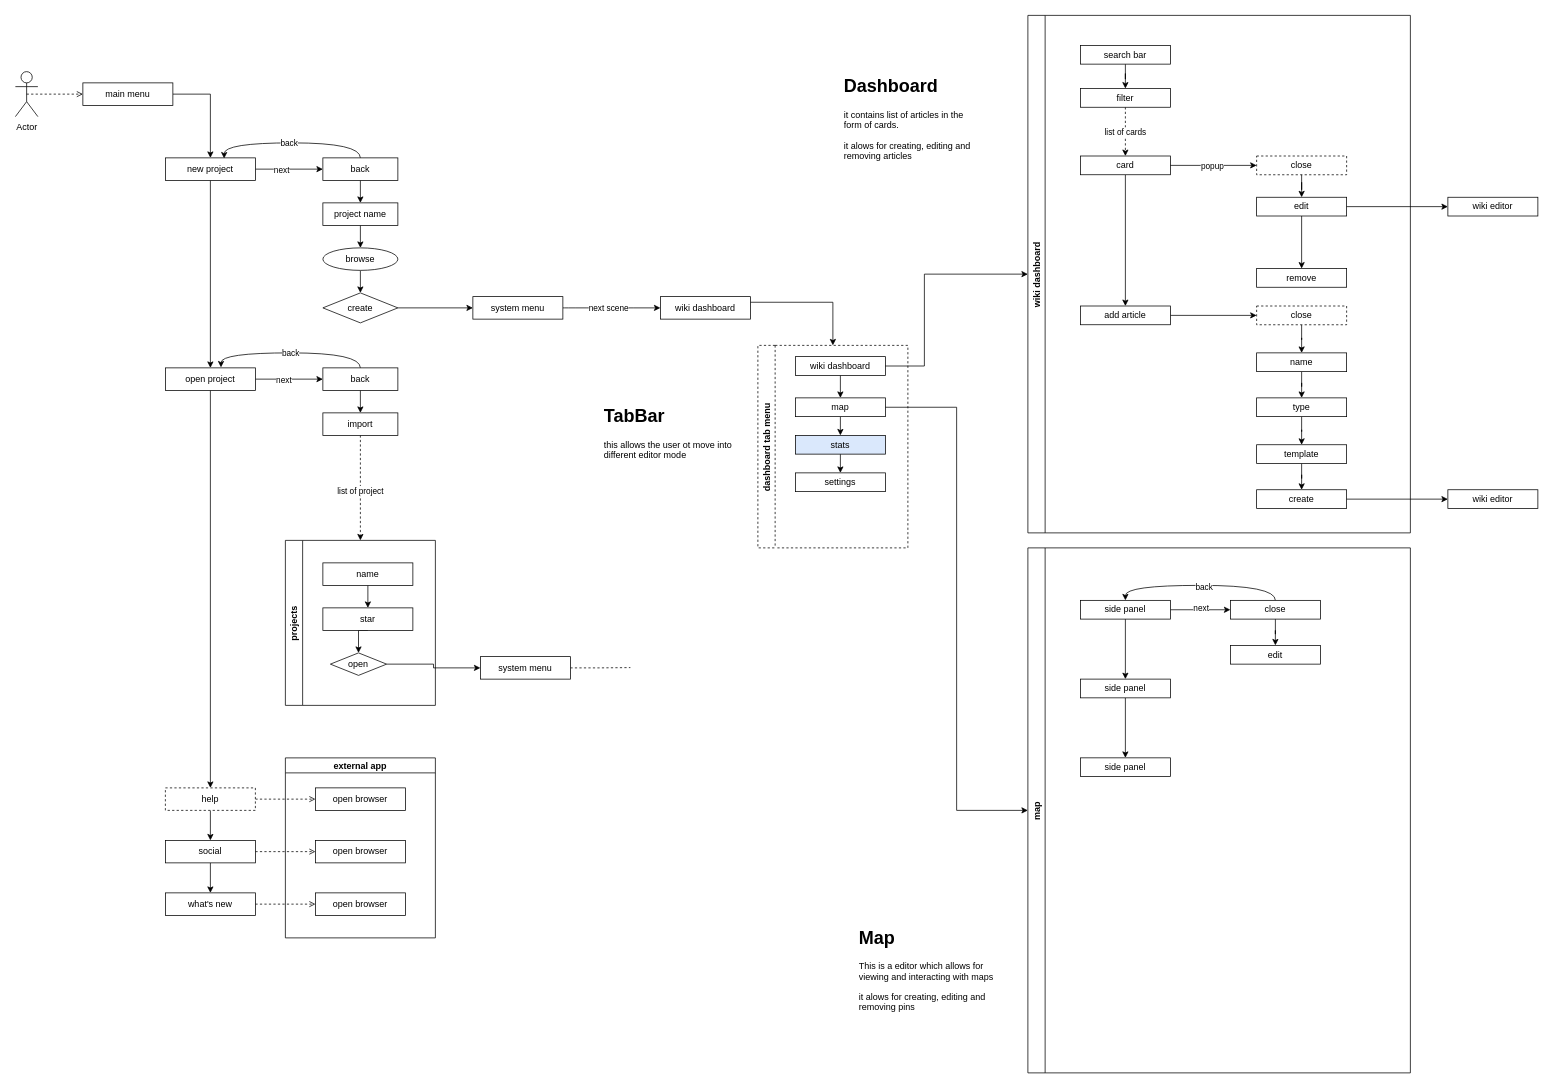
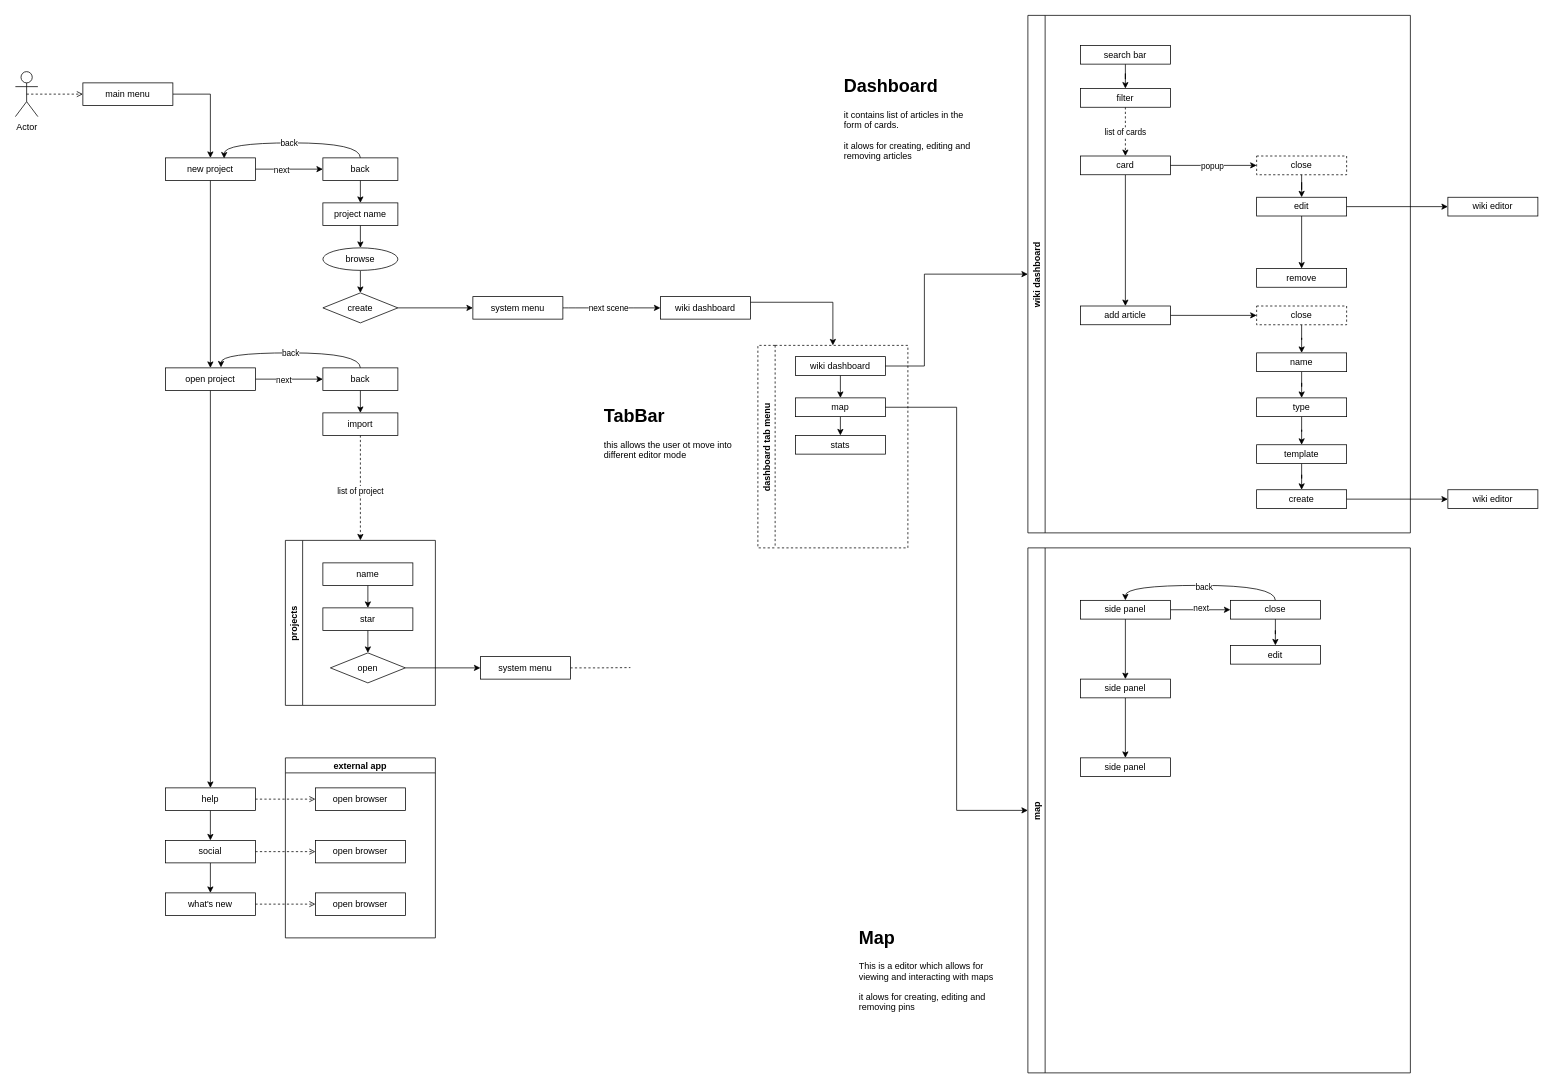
node "stats": fillcolor #dae8fc -> #ffffff
edge "stats" -> "settings": removed
node "settings": removed
node "open": size 56x23 -> 75x30
node "help": style dashed -> solid
